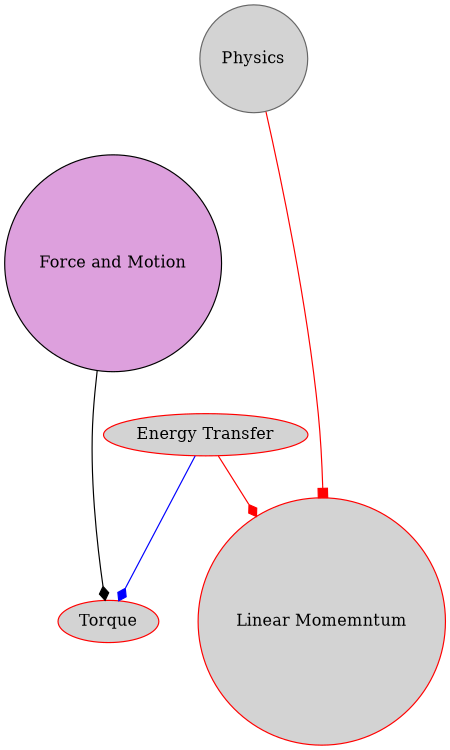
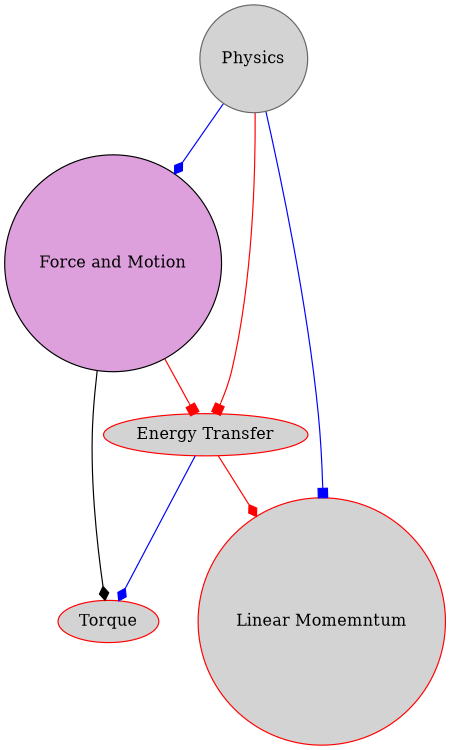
edge "Physics" -> "Force and Motion": added
edge "Physics" -> "Energy Transfer": added
edge "Physics" -> "Linear Momemntum": color red -> blue
edge "Force and Motion" -> "Energy Transfer": added
